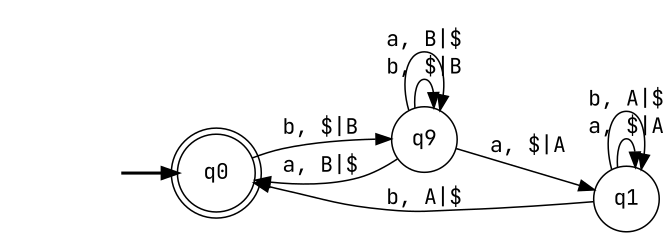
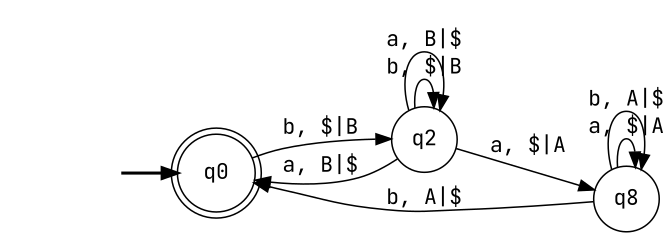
node "q9": label "q9" -> "q2"
node "q1": label "q1" -> "q8"
